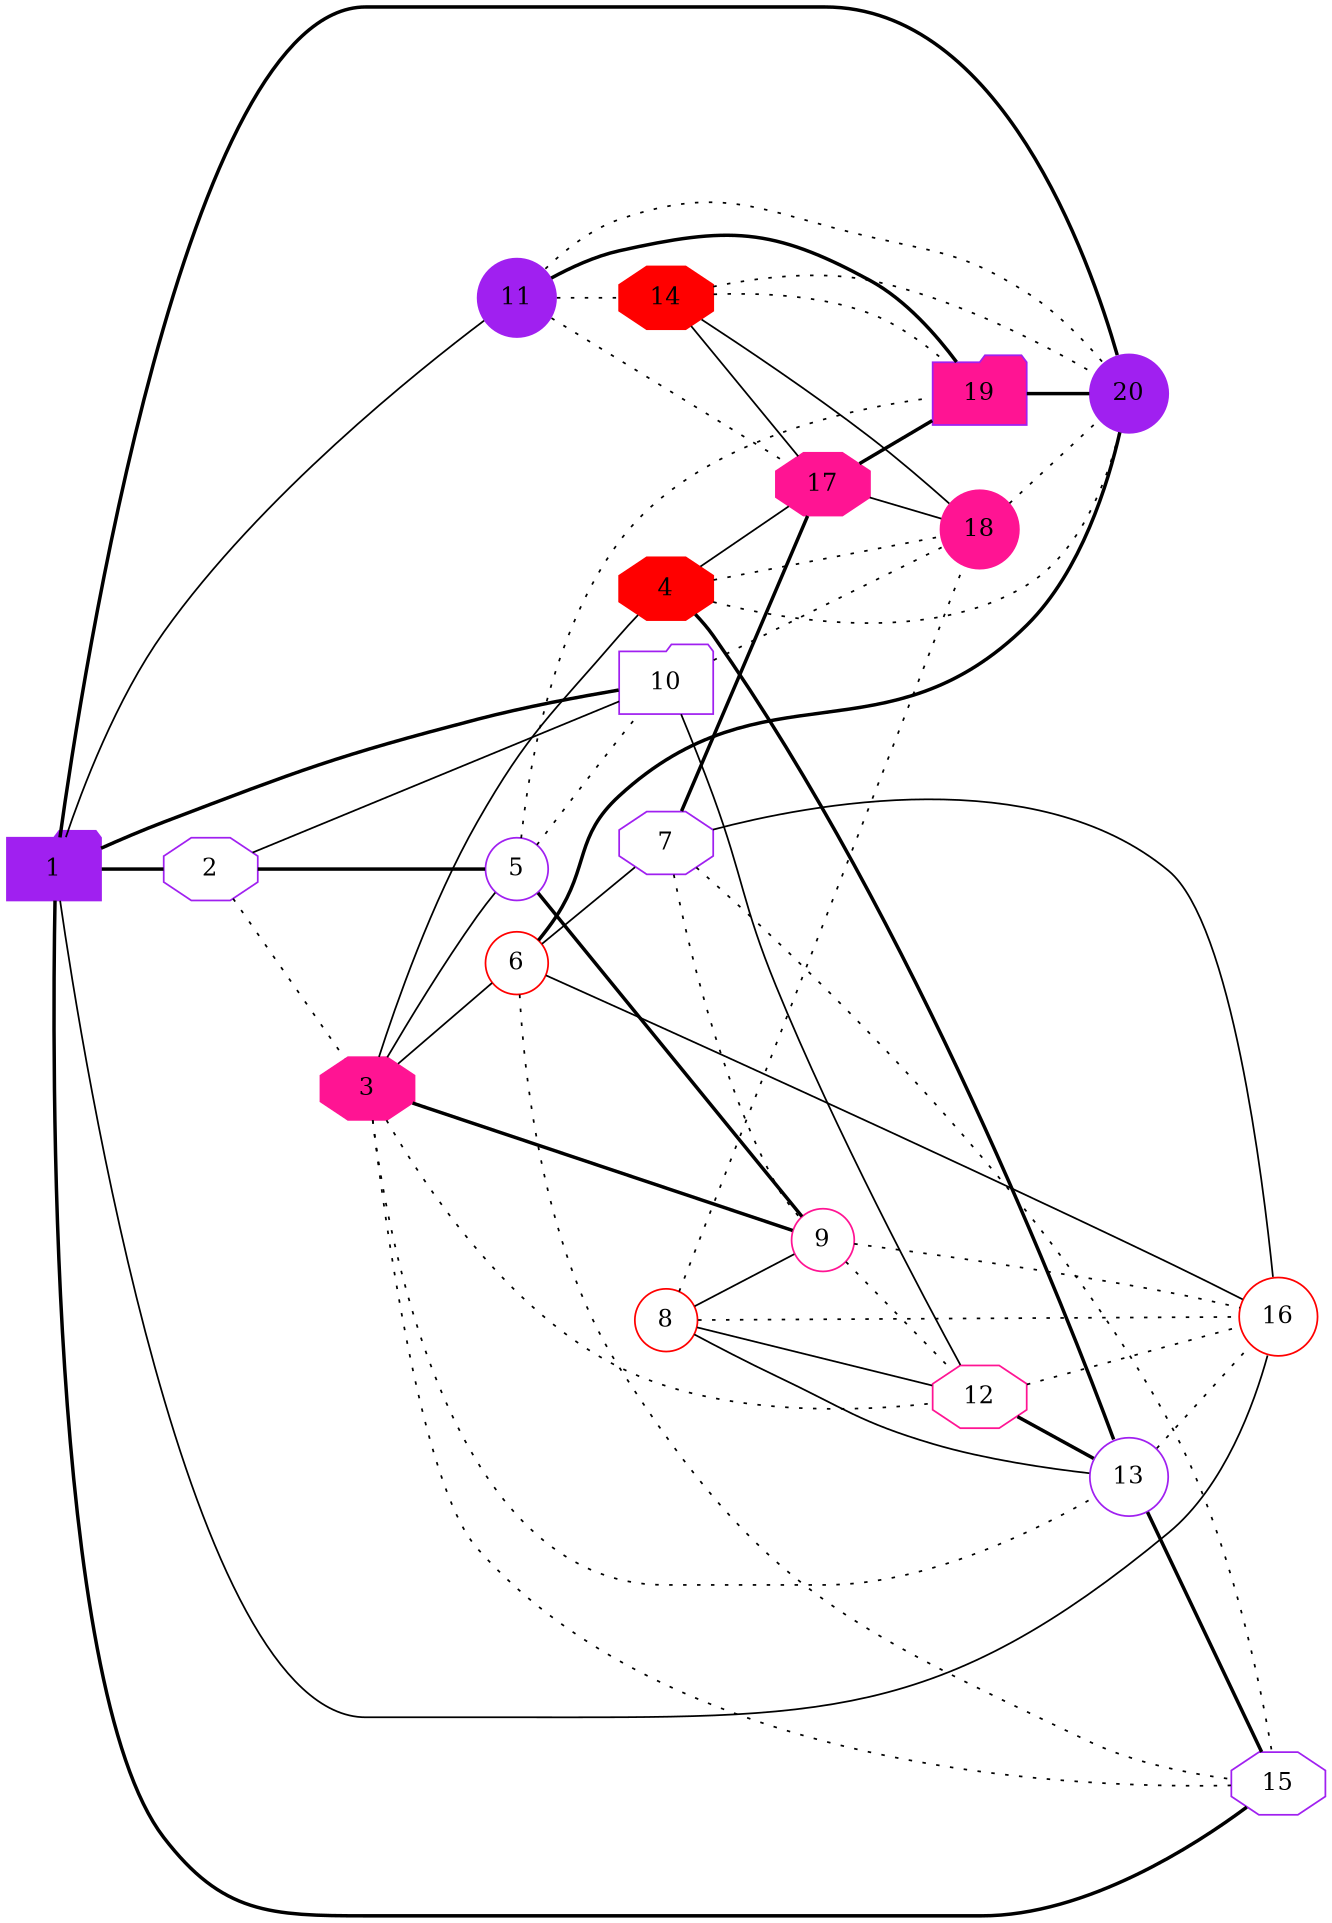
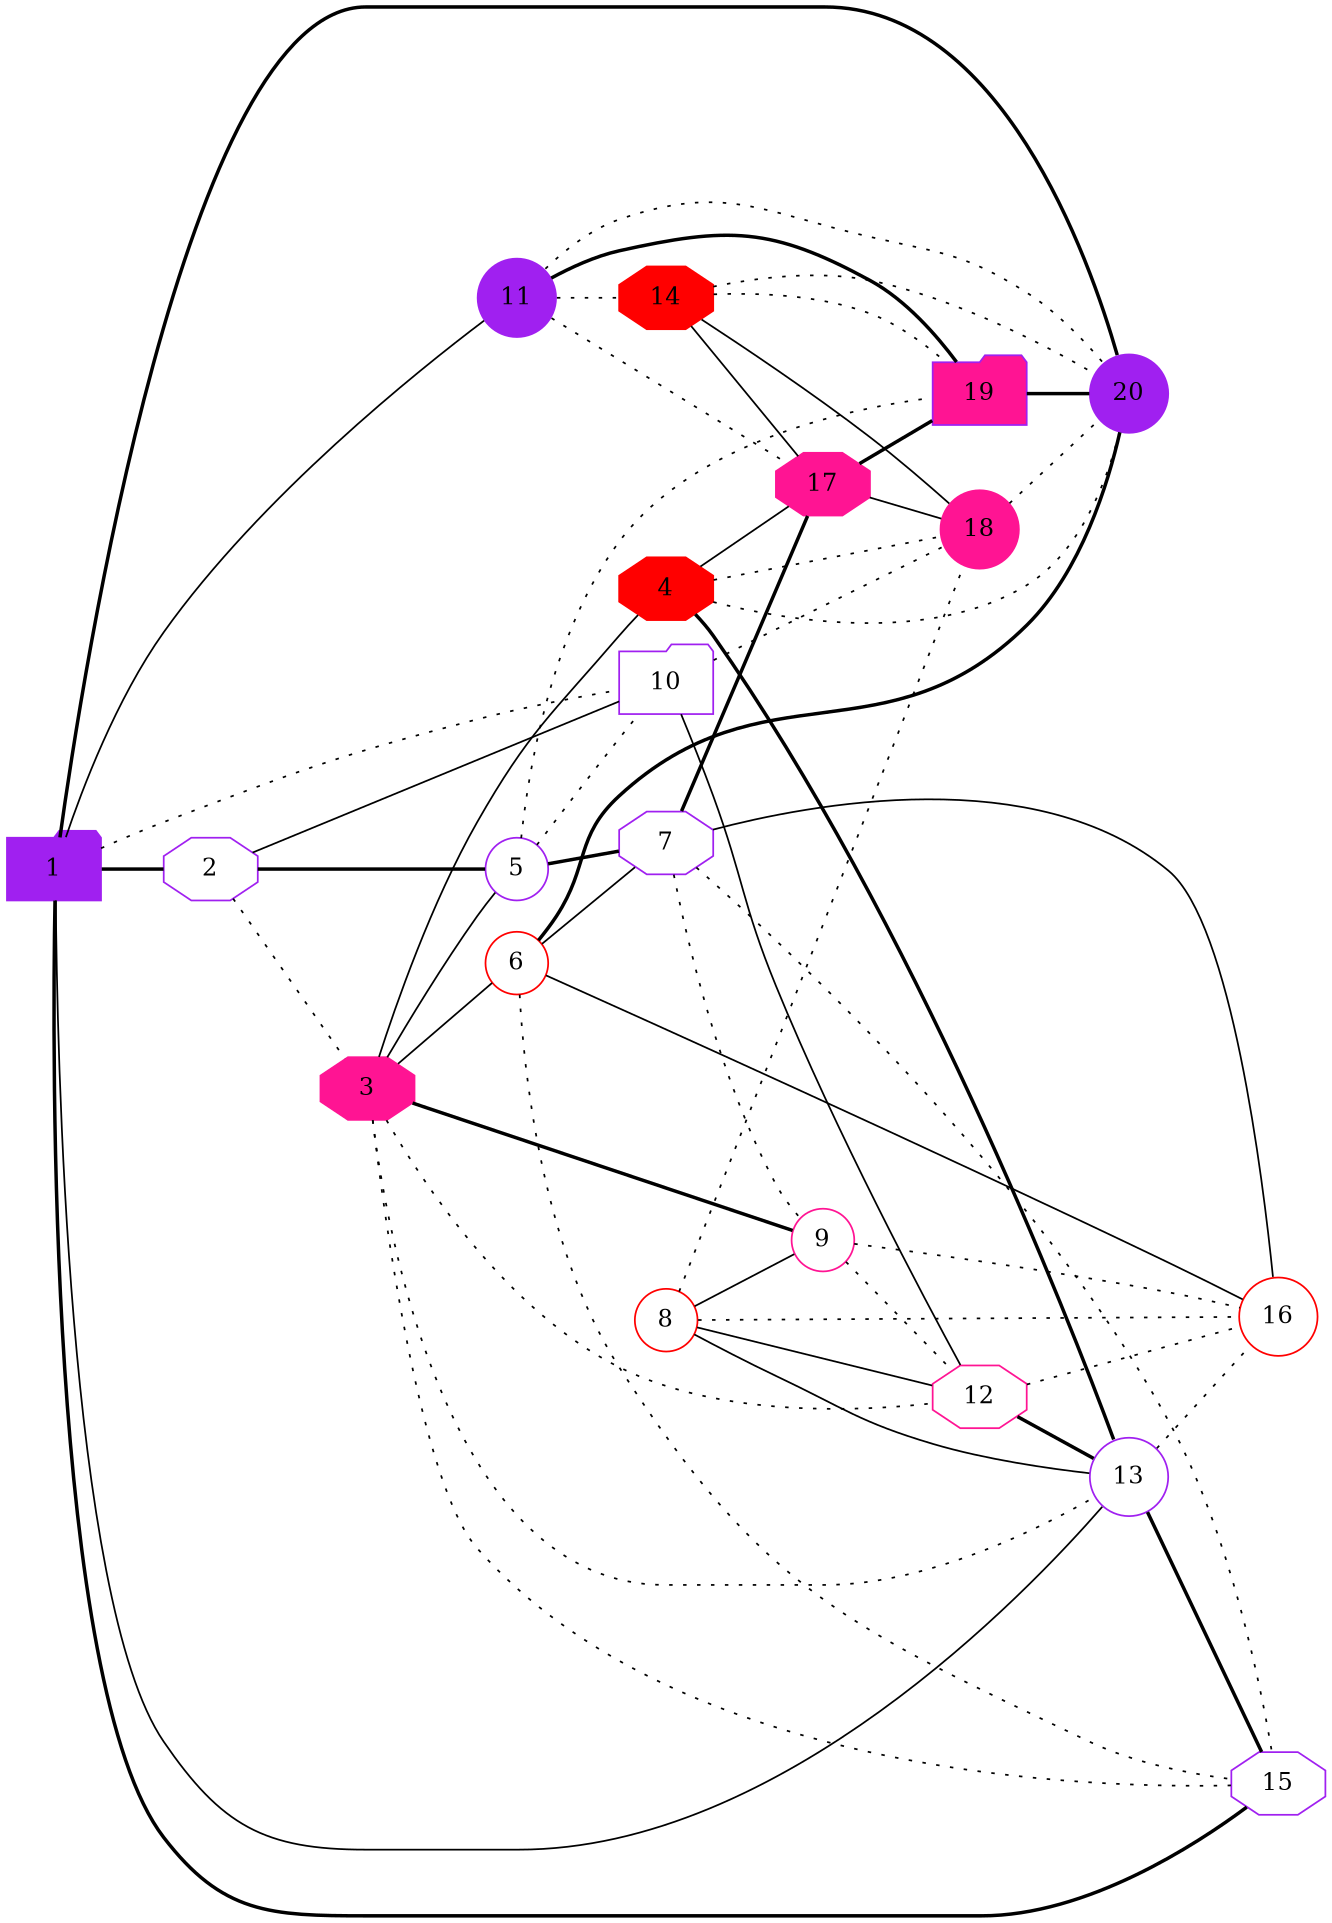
edge "10" -- "1": style bold -> dotted
edge "5" -- "9": now "5" -- "7"
edge "1" -- "16": now "1" -- "13"
